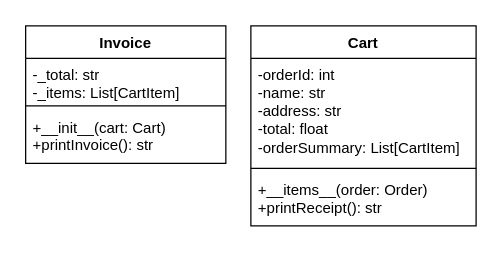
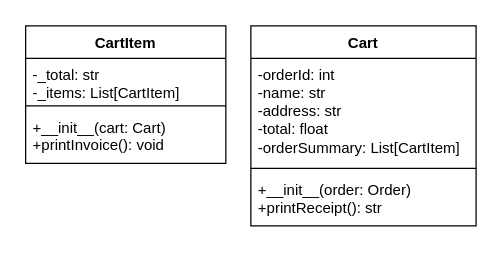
node "Invoice": label "Invoice" -> "CartItem"
node "+__init__(cart: Cart) +printInvoice(): str": label "+__init__(cart: Cart) +printInvoice(): str" -> "+__init__(cart: Cart) +printInvoice(): void"
node "+__items__(order: Order) +printReceipt(): str": label "+__items__(order: Order) +printReceipt(): str" -> "+__init__(order: Order) +printReceipt(): str"
